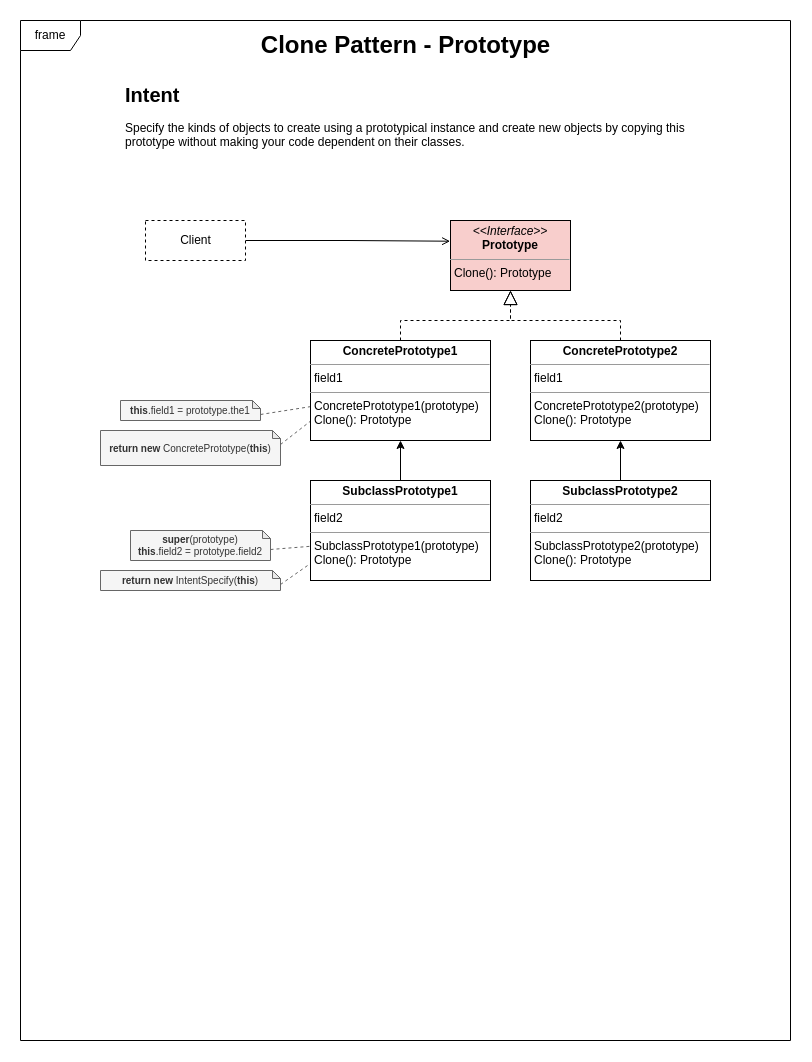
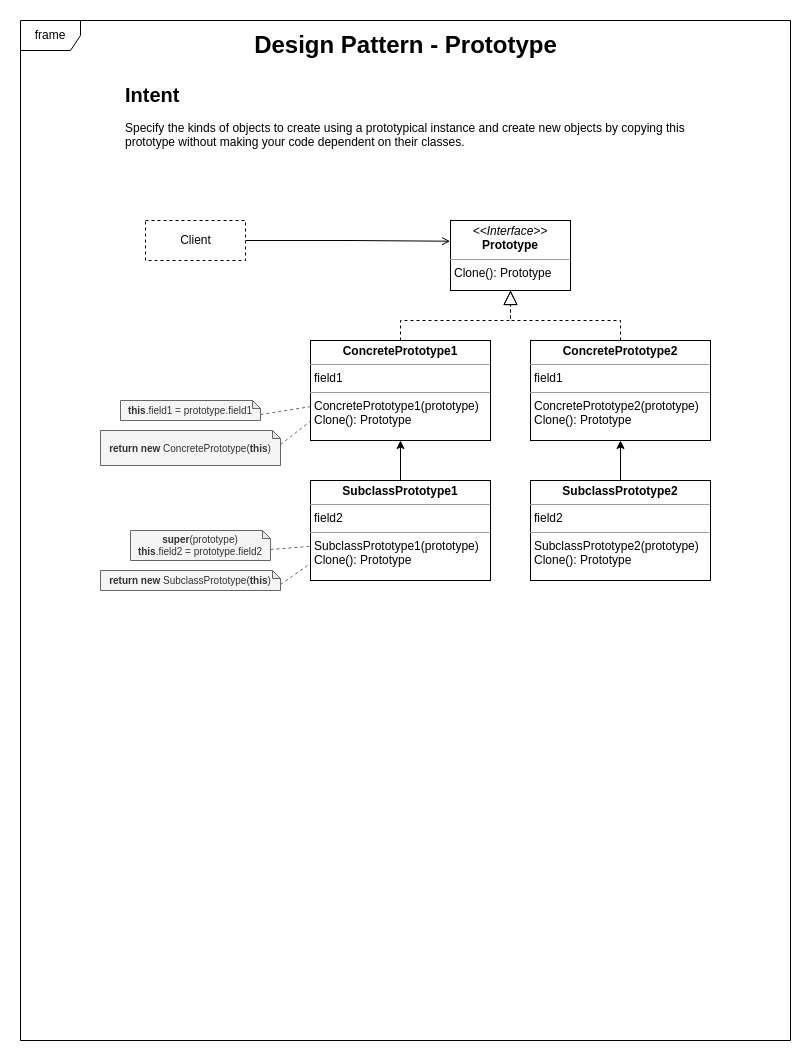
node "Clone Pattern - Prototype": label "Clone Pattern - Prototype" -> "Design Pattern - Prototype"
node "<<Interface>> Prototype Clone(): Prototype": fillcolor #f8cecc -> #ffffff
node "this.field1 = prototype.the1": label "this.field1 = prototype.the1" -> "this.field1 = prototype.field1"
node "return new IntentSpecify(this)": label "return new IntentSpecify(this)" -> "return new SubclassPrototype(this)"
